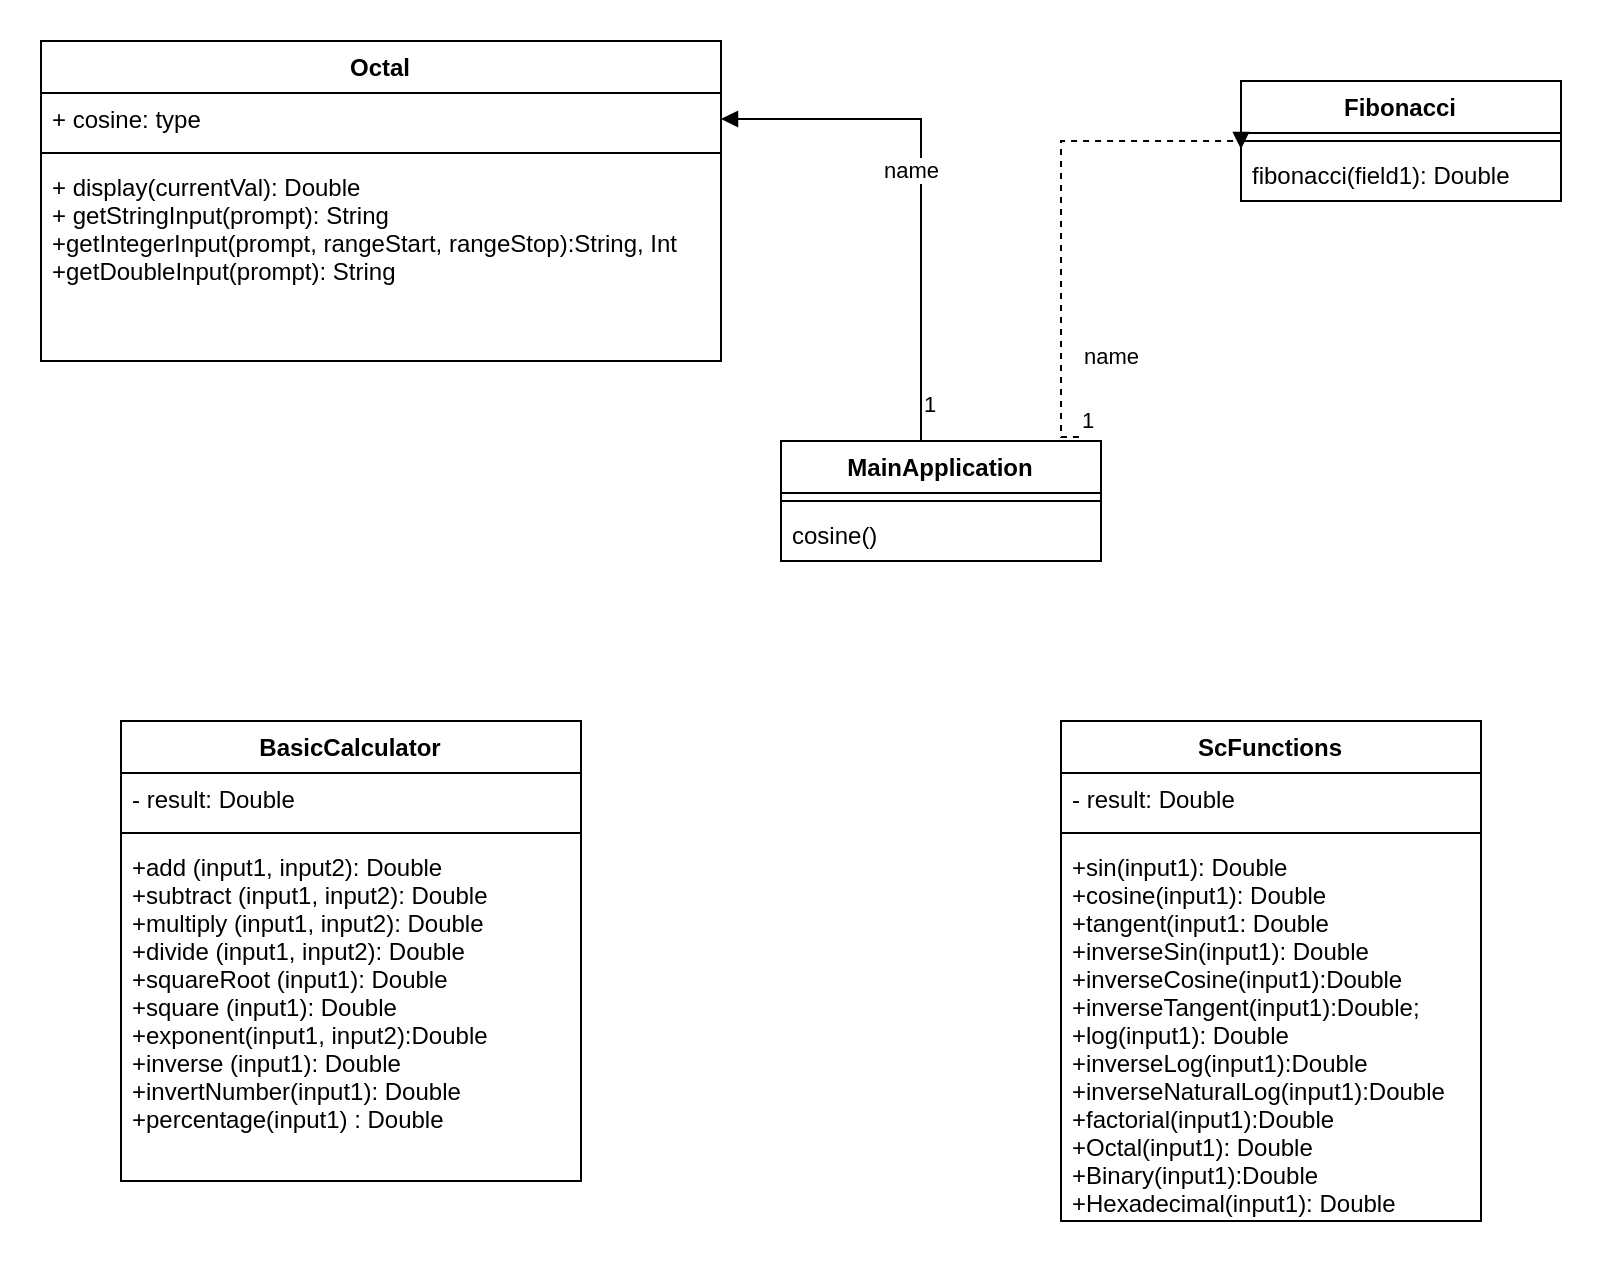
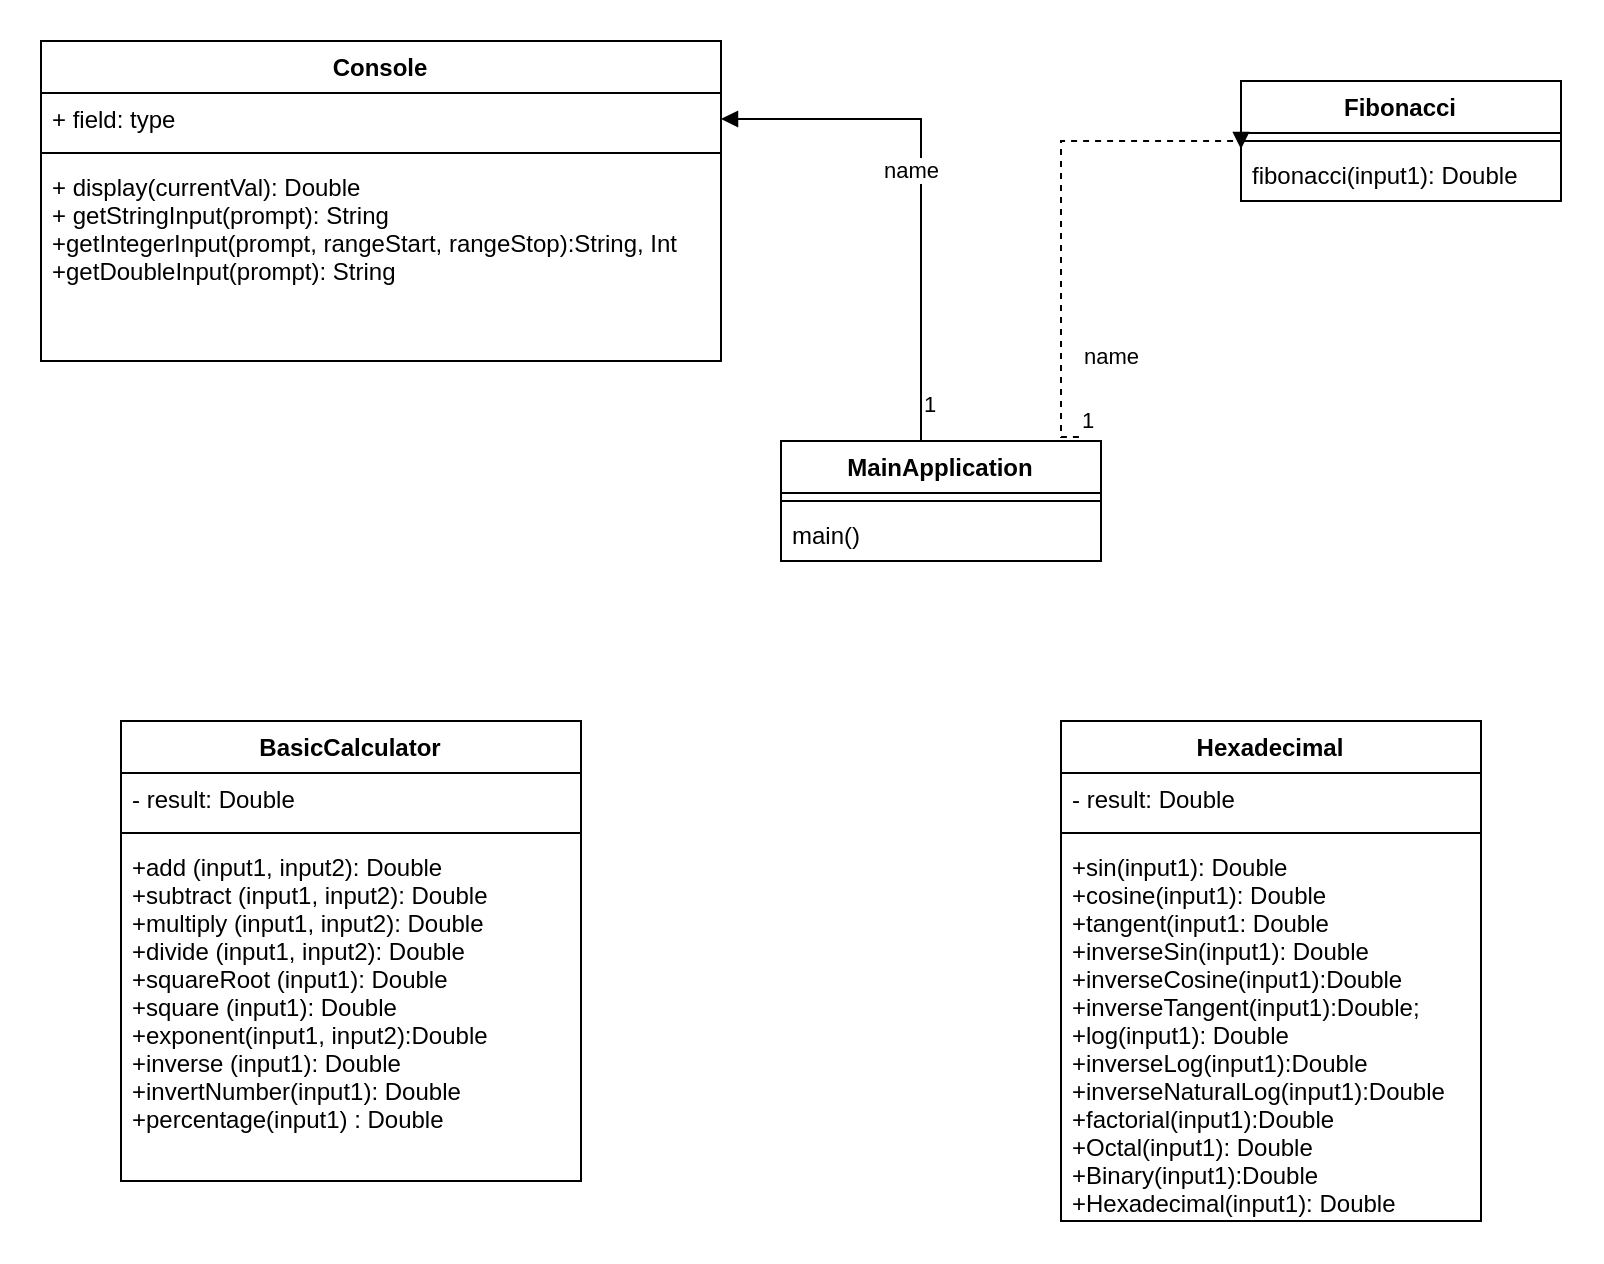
node "Octal": label "Octal" -> "Console"
node "+ cosine: type": label "+ cosine: type" -> "+ field: type"
node "fibonacci(field1): Double": label "fibonacci(field1): Double" -> "fibonacci(input1): Double"
node "cosine()": label "cosine()" -> "main()"
node "ScFunctions": label "ScFunctions" -> "Hexadecimal"
